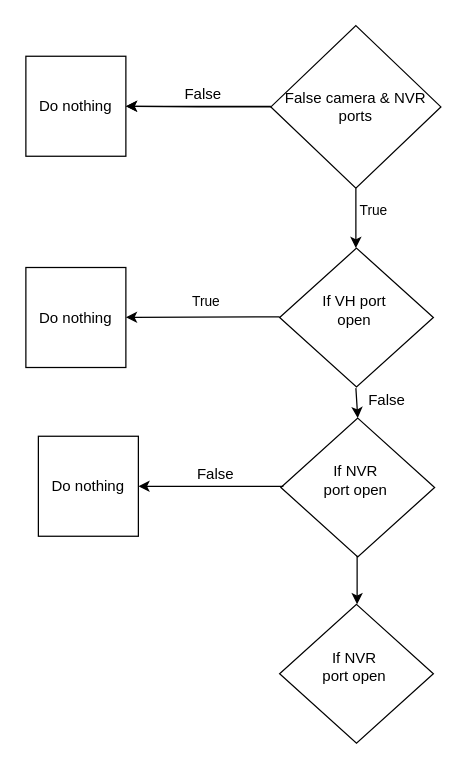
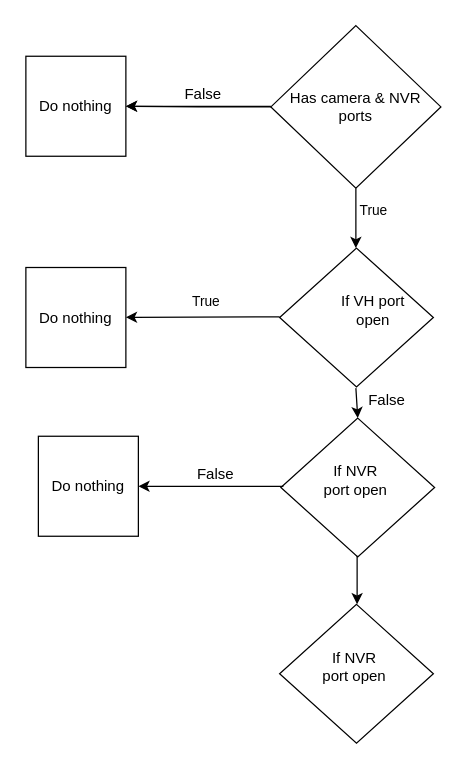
node "False camera & NVR ports": label "False camera & NVR ports" -> "Has camera & NVR ports"
node "If VH port open": moved (354, 310) -> (373, 310)
